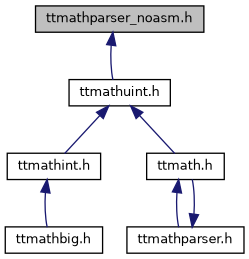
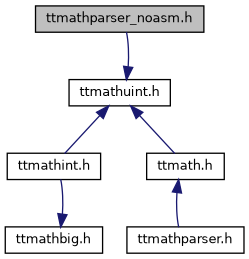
edge "ttmathuint.h" -> "ttmathparser_noasm.h": reversed
edge "ttmath.h" -> "ttmathparser.h": removed
edge "ttmathbig.h" -> "ttmathint.h": reversed
